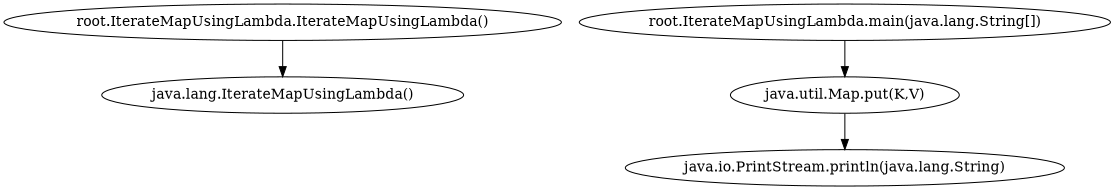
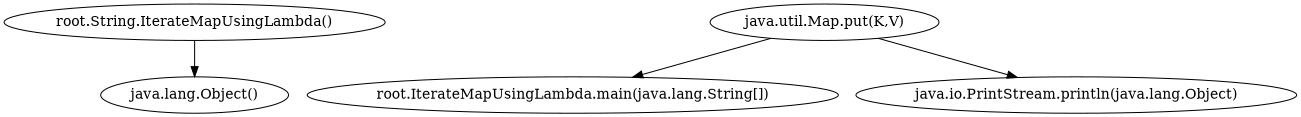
node "root.IterateMapUsingLambda.IterateMapUsingLambda()": label "root.IterateMapUsingLambda.IterateMapUsingLambda()" -> "root.String.IterateMapUsingLambda()"
edge "root.IterateMapUsingLambda.main(java.lang.String[])" -> "java.util.Map.put(K,V)": reversed
node "java.lang.IterateMapUsingLambda()": label "java.lang.IterateMapUsingLambda()" -> "java.lang.Object()"
node "java.io.PrintStream.println(java.lang.String)": label "java.io.PrintStream.println(java.lang.String)" -> "java.io.PrintStream.println(java.lang.Object)"
